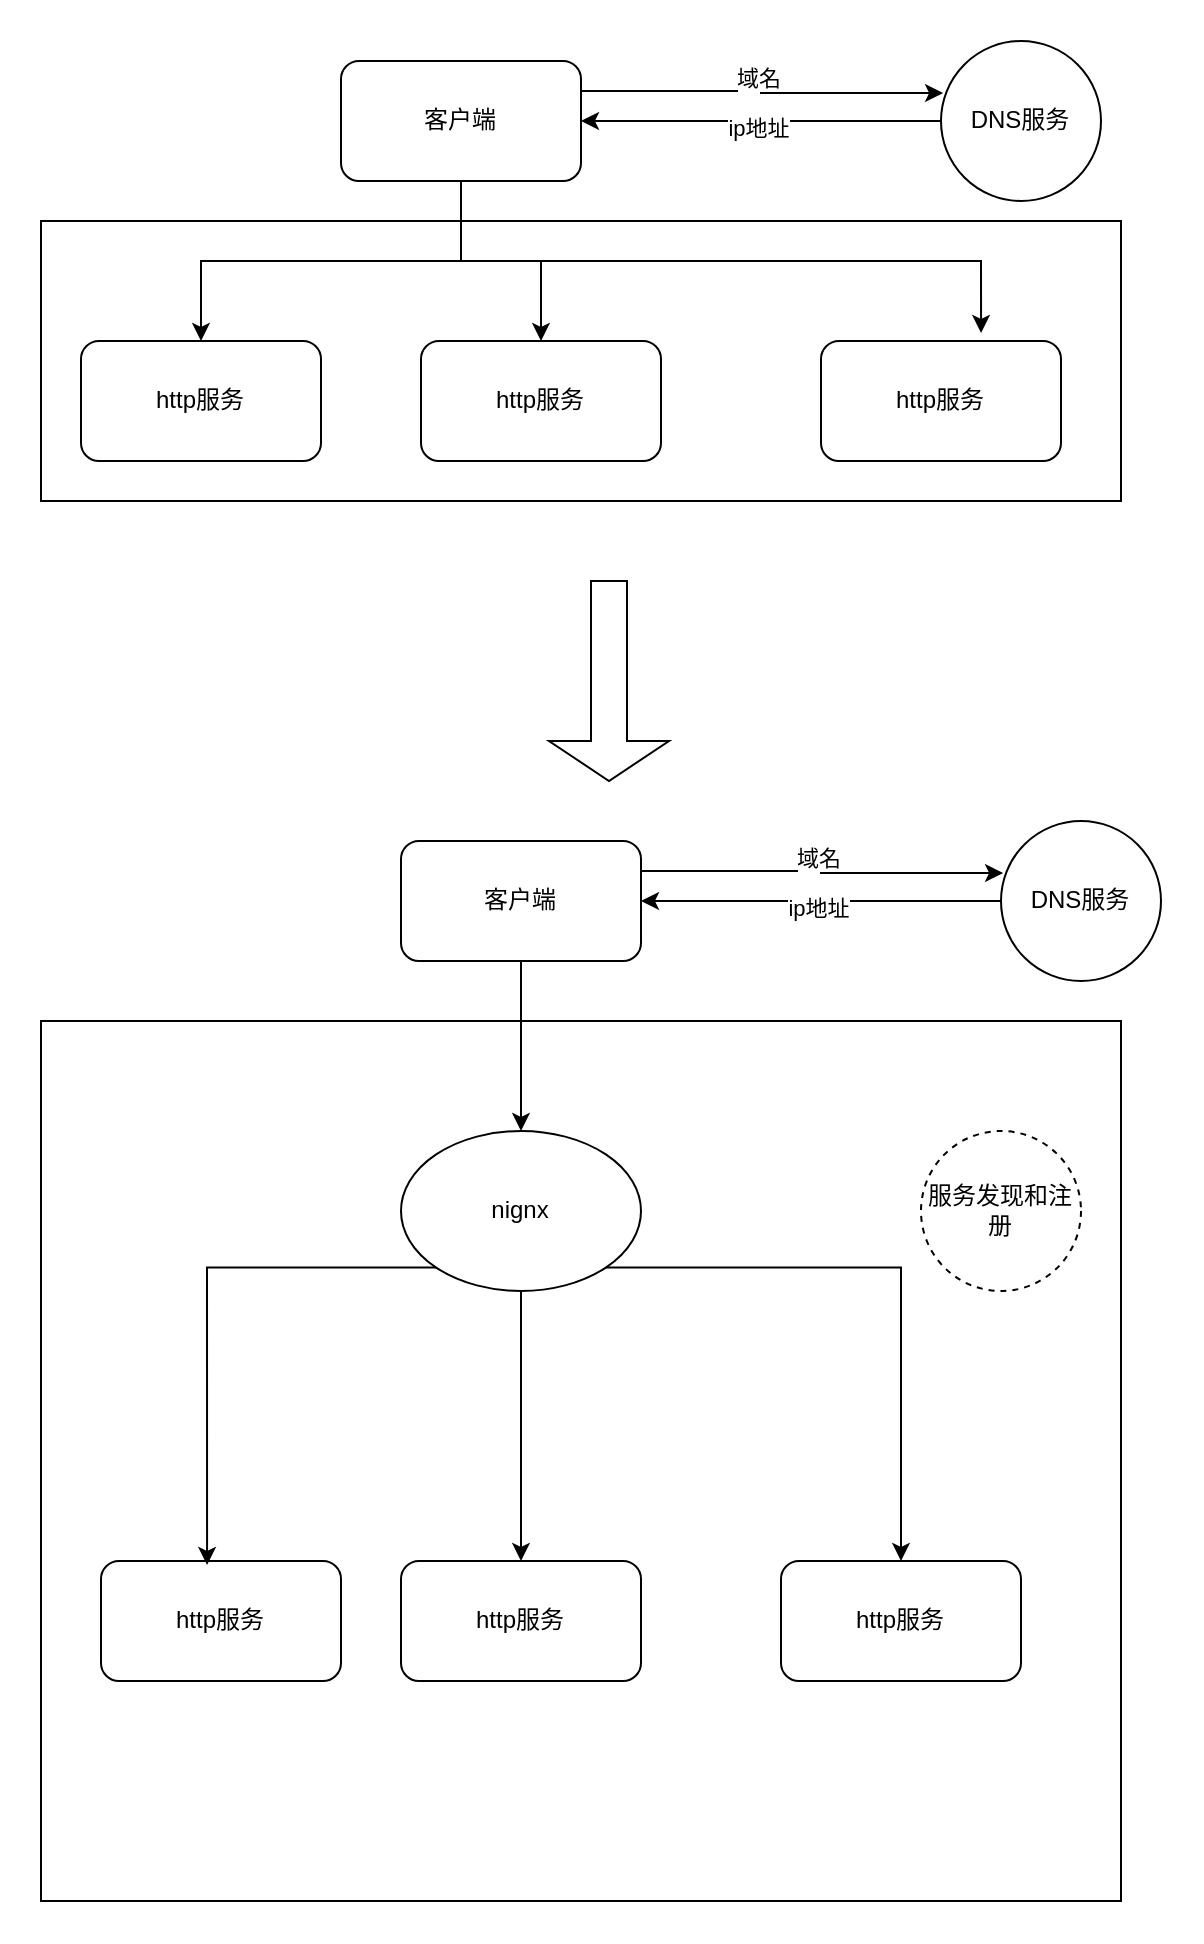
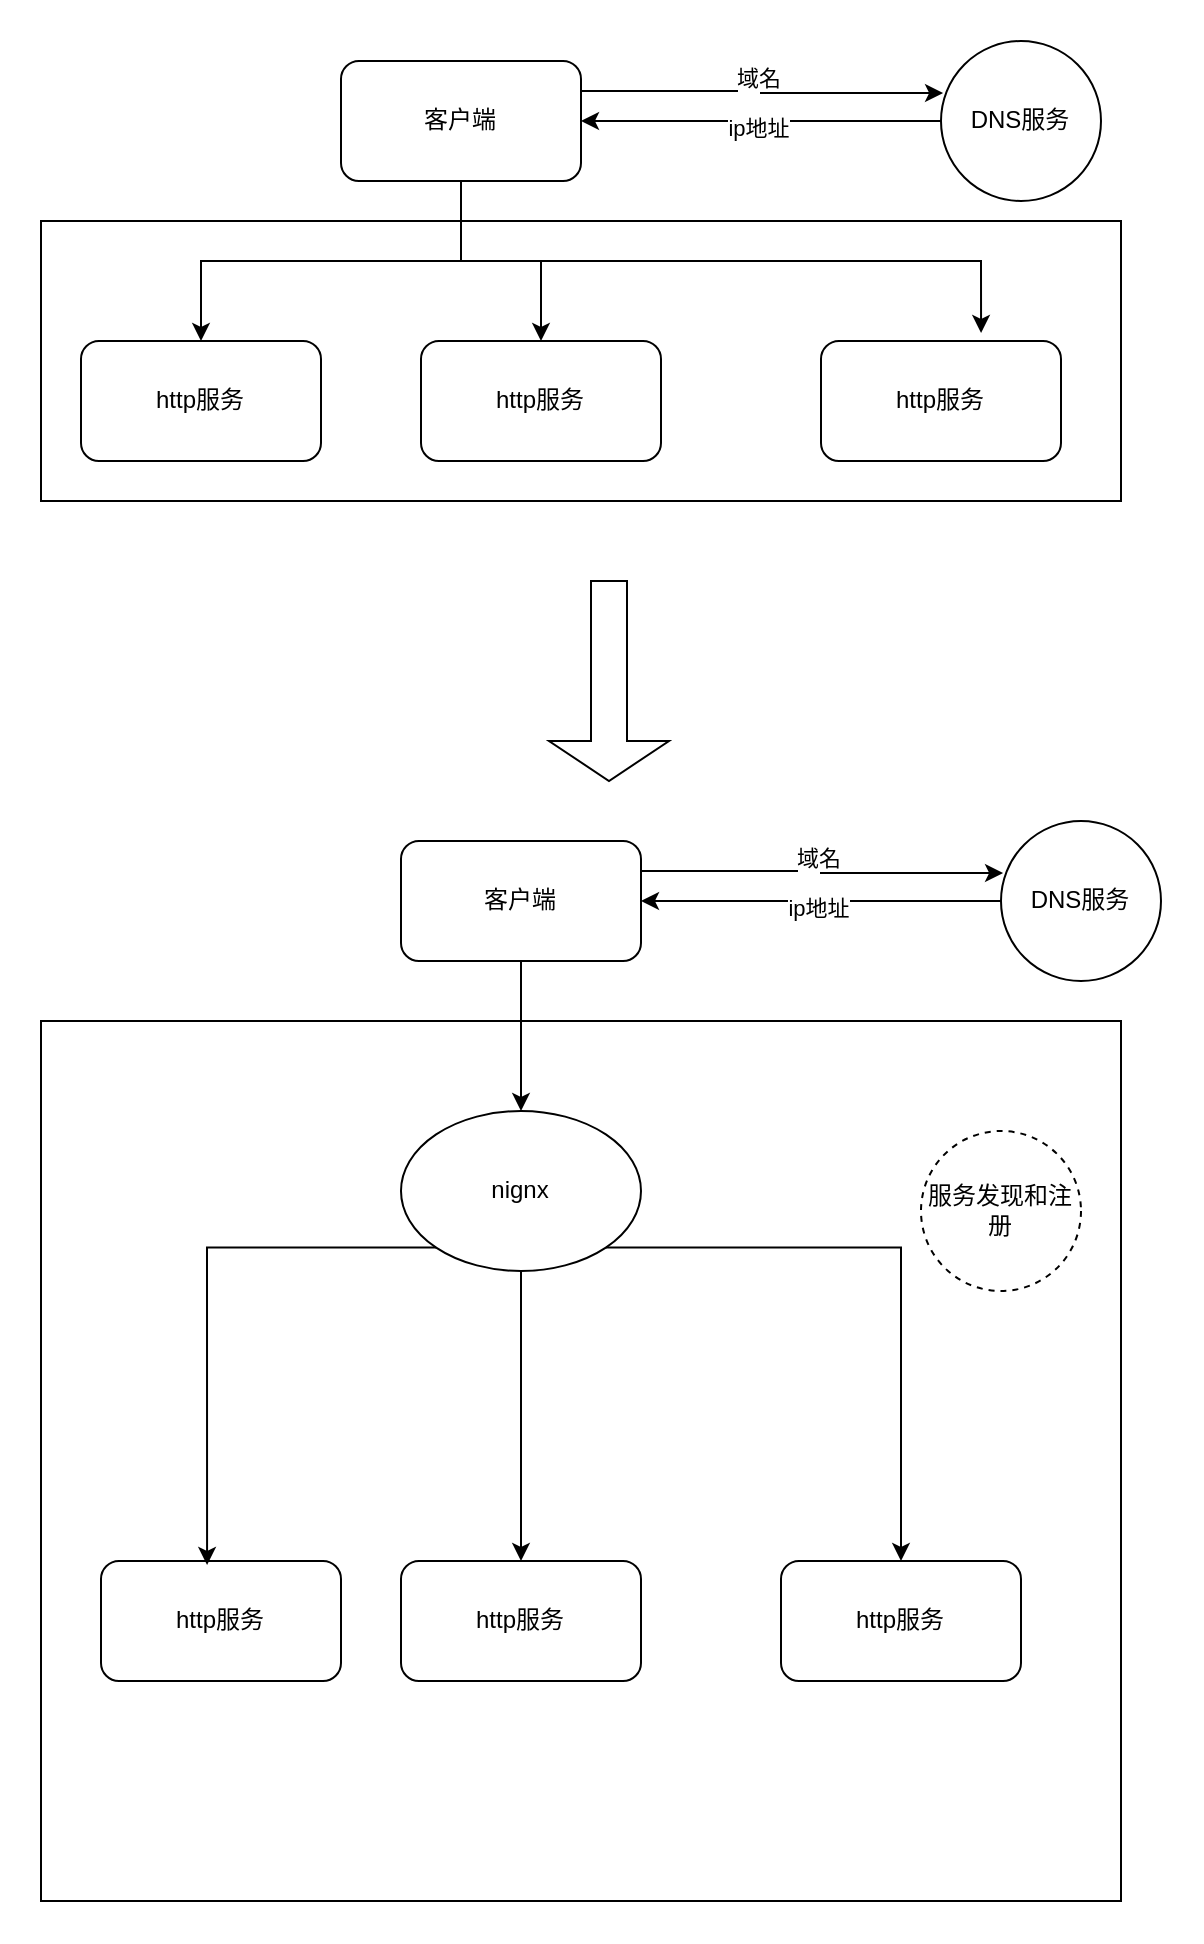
node "nignx": moved (521, 1211) -> (521, 1191)
